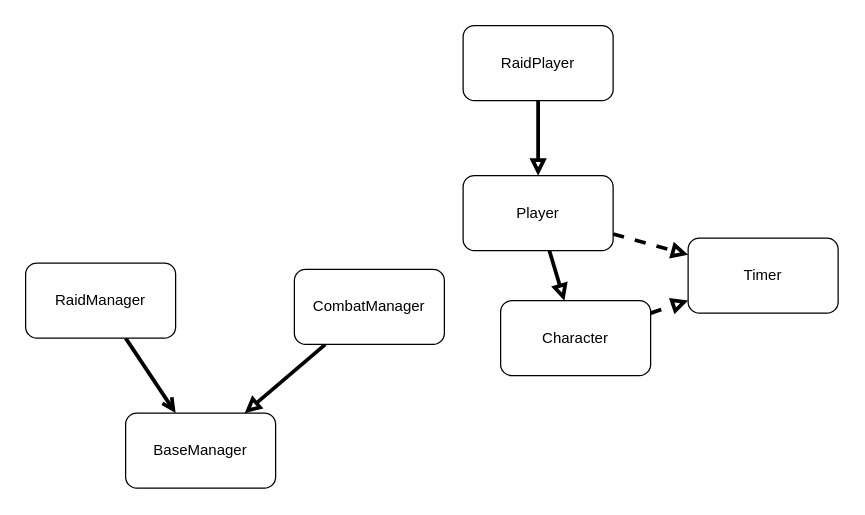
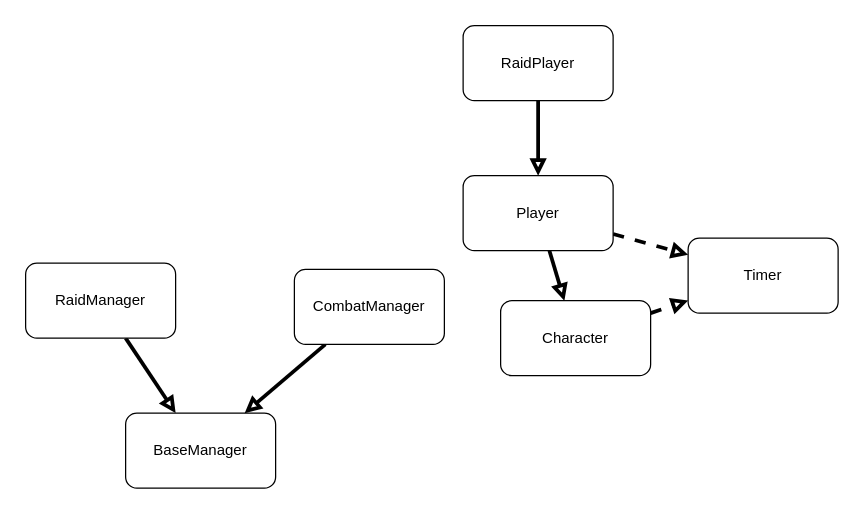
edge "RaidManager" -> "BaseManager": arrowhead open -> block
